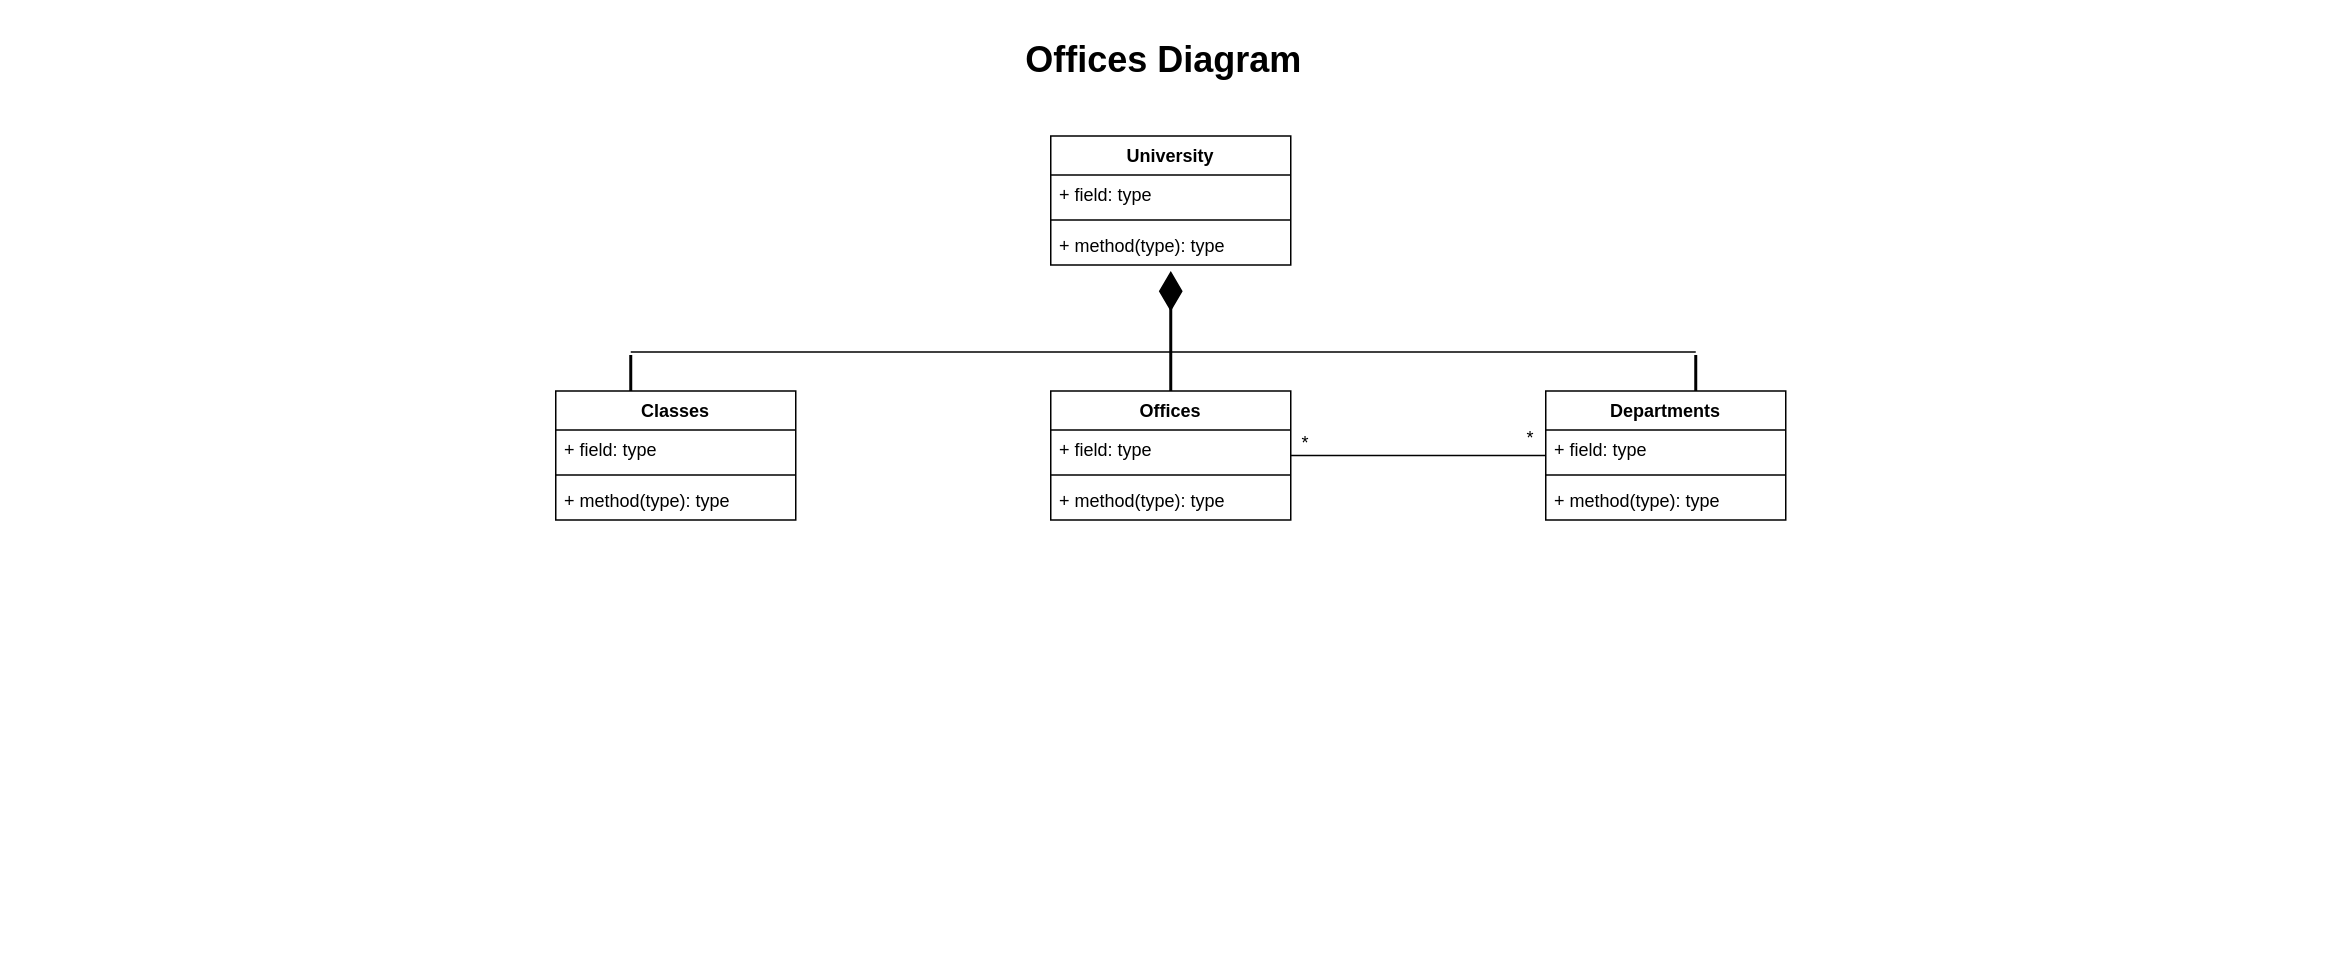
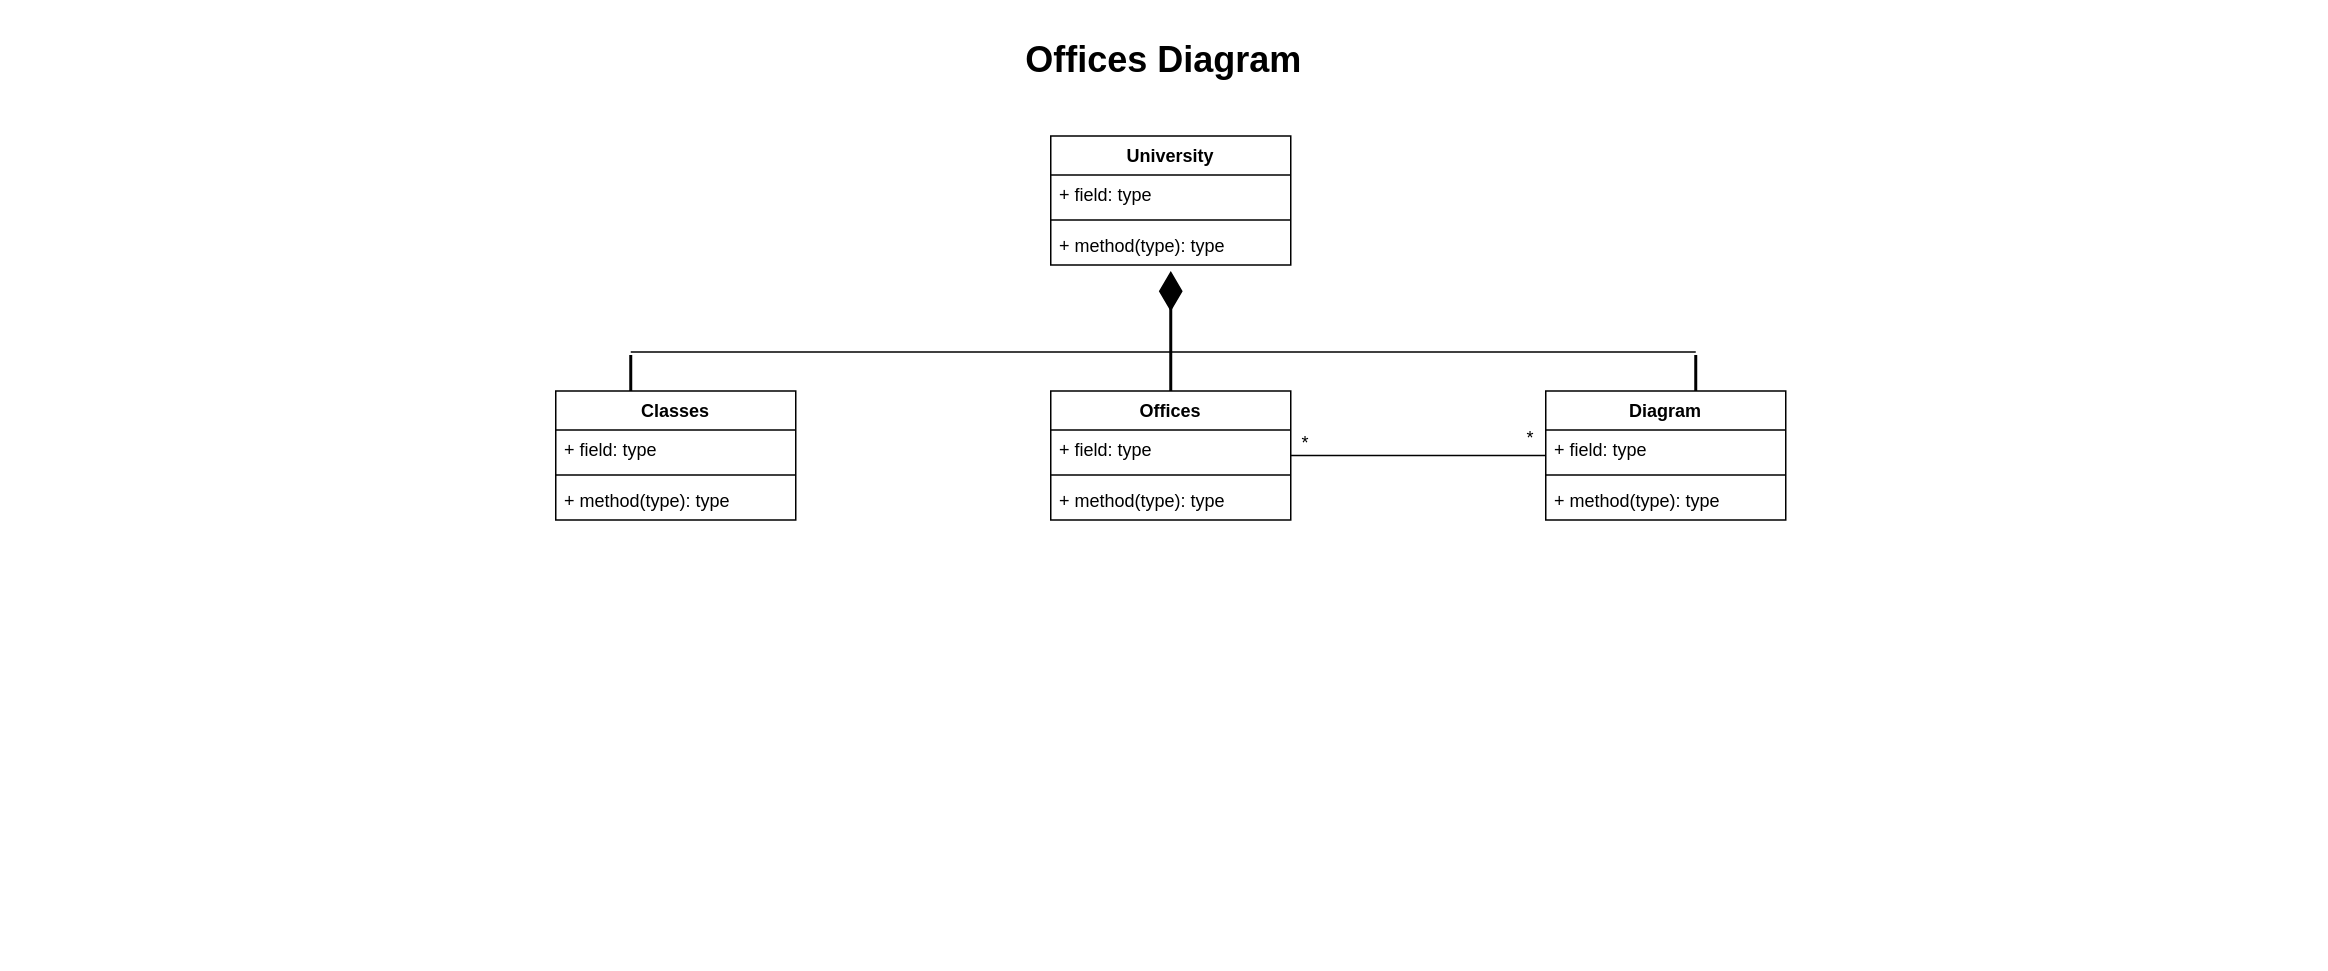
node "Departments": label "Departments" -> "Diagram"
